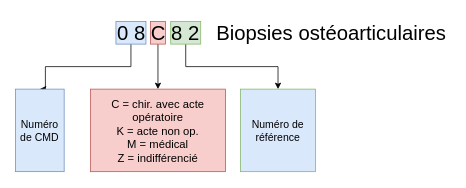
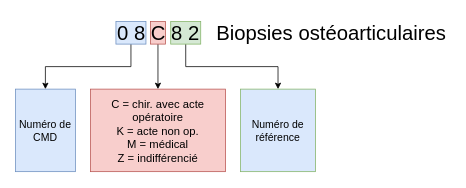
node "Numéro de CMD": size 49x83 -> 60x83
